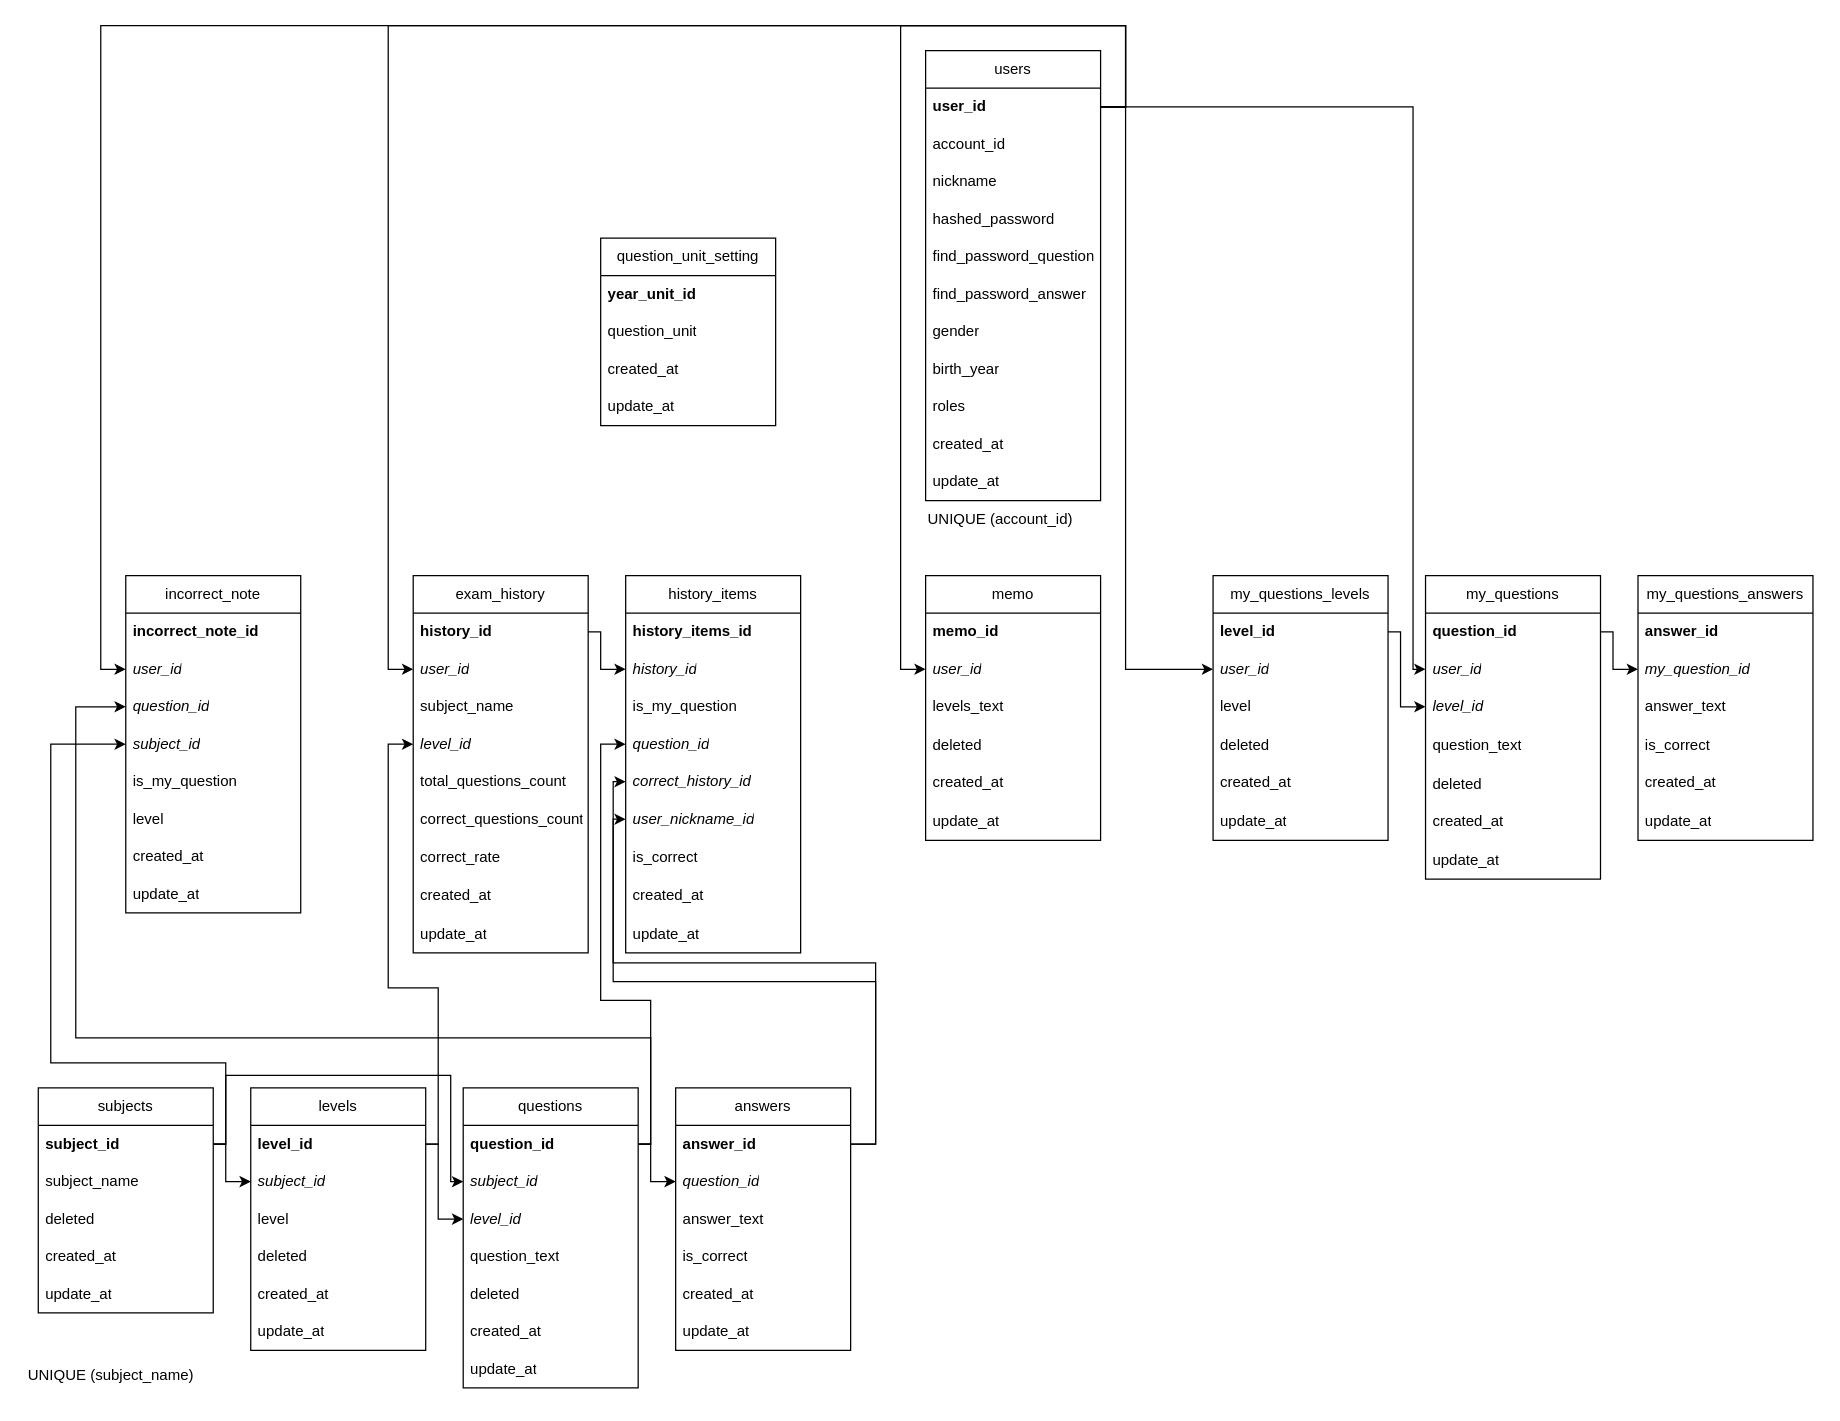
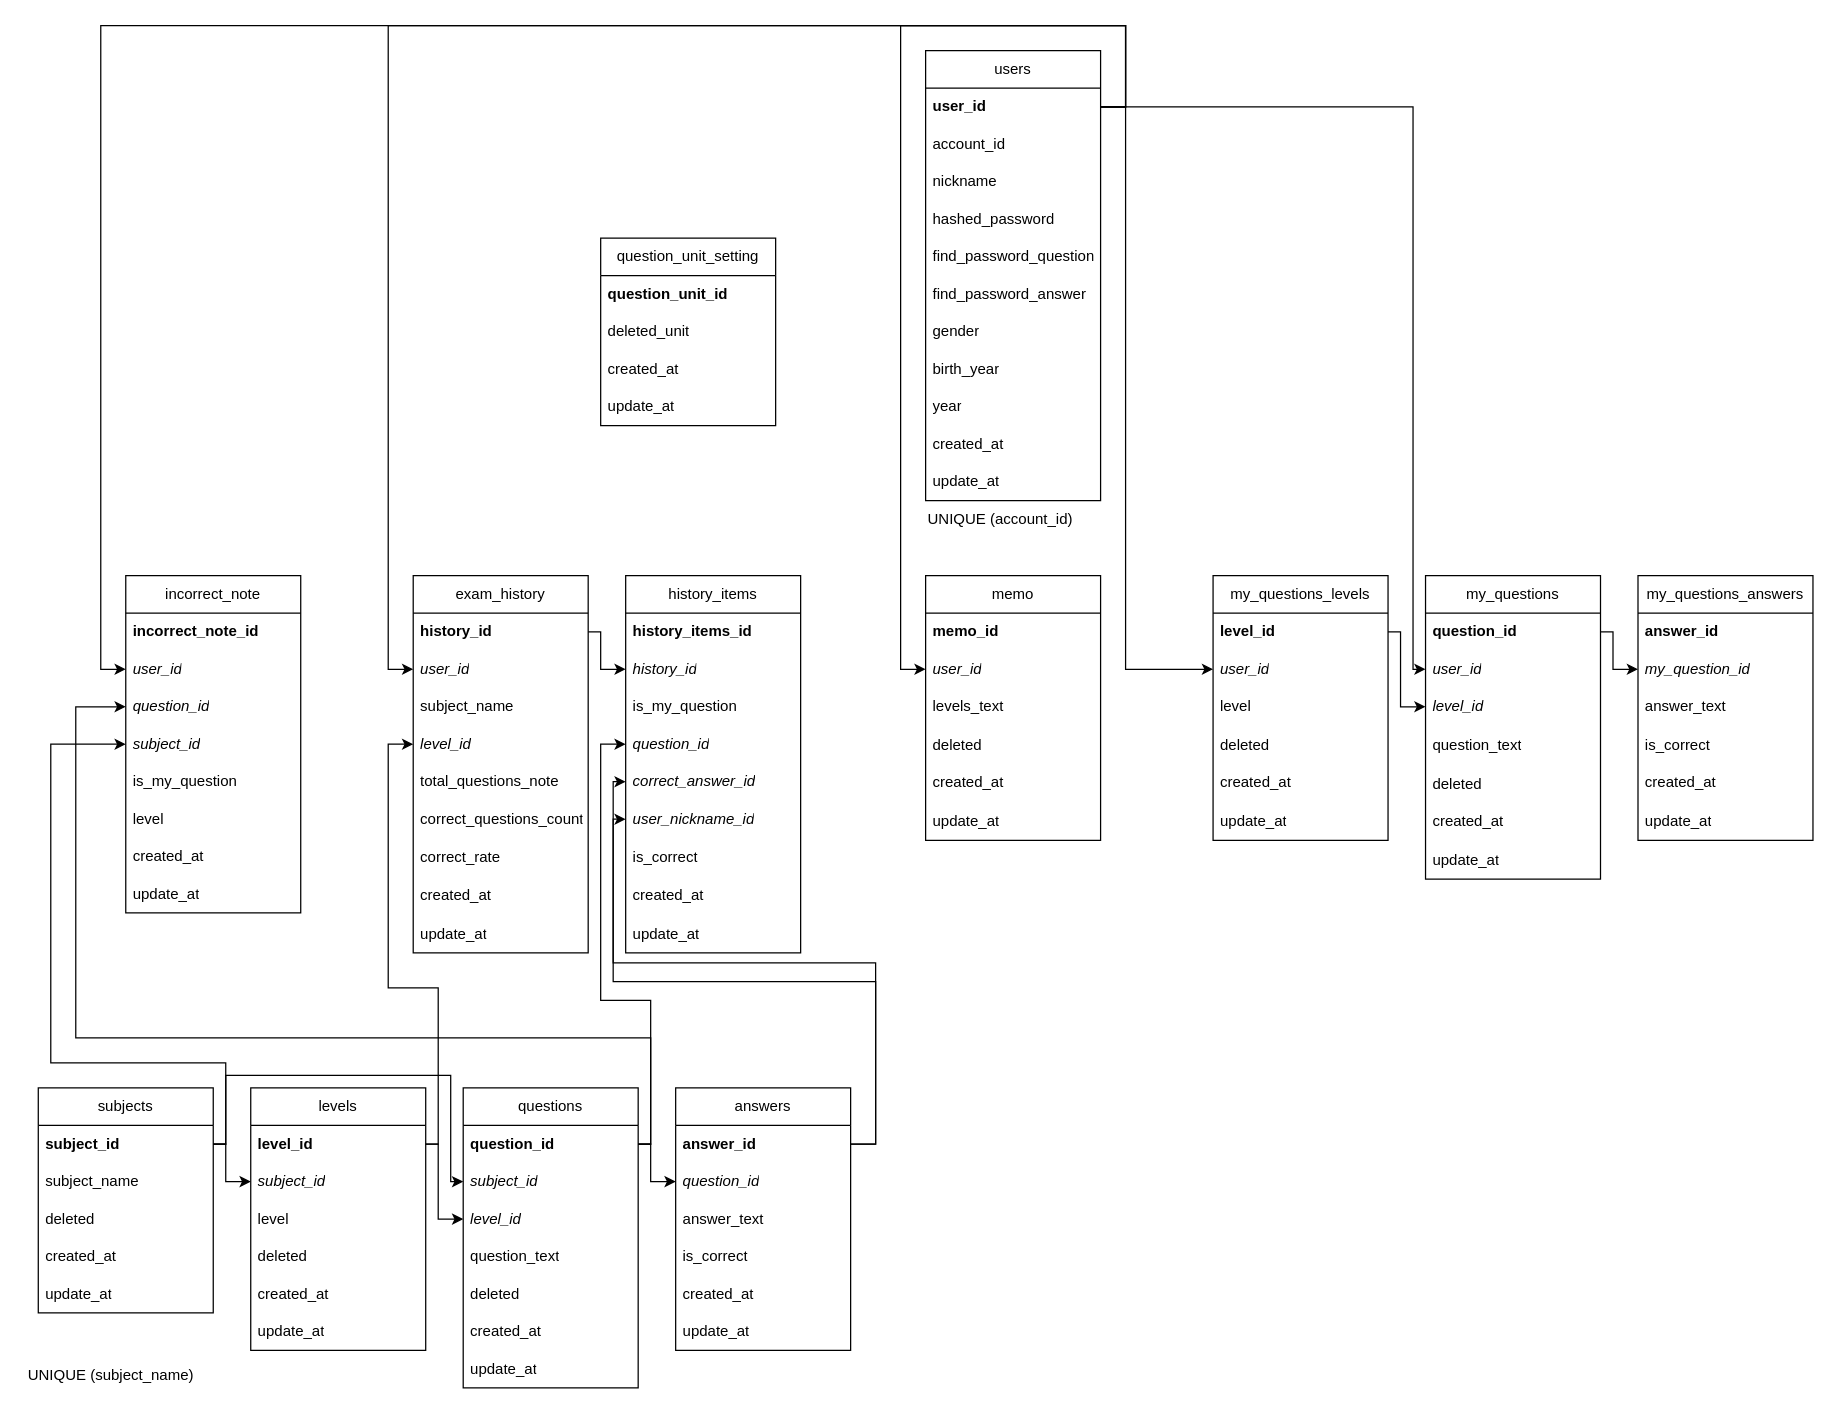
node "year_unit_id": label "year_unit_id" -> "question_unit_id"
node "question_unit": label "question_unit" -> "deleted_unit"
node "roles": label "roles" -> "year"
node "total_questions_count": label "total_questions_count" -> "total_questions_note"
node "correct_history_id": label "correct_history_id" -> "correct_answer_id"
